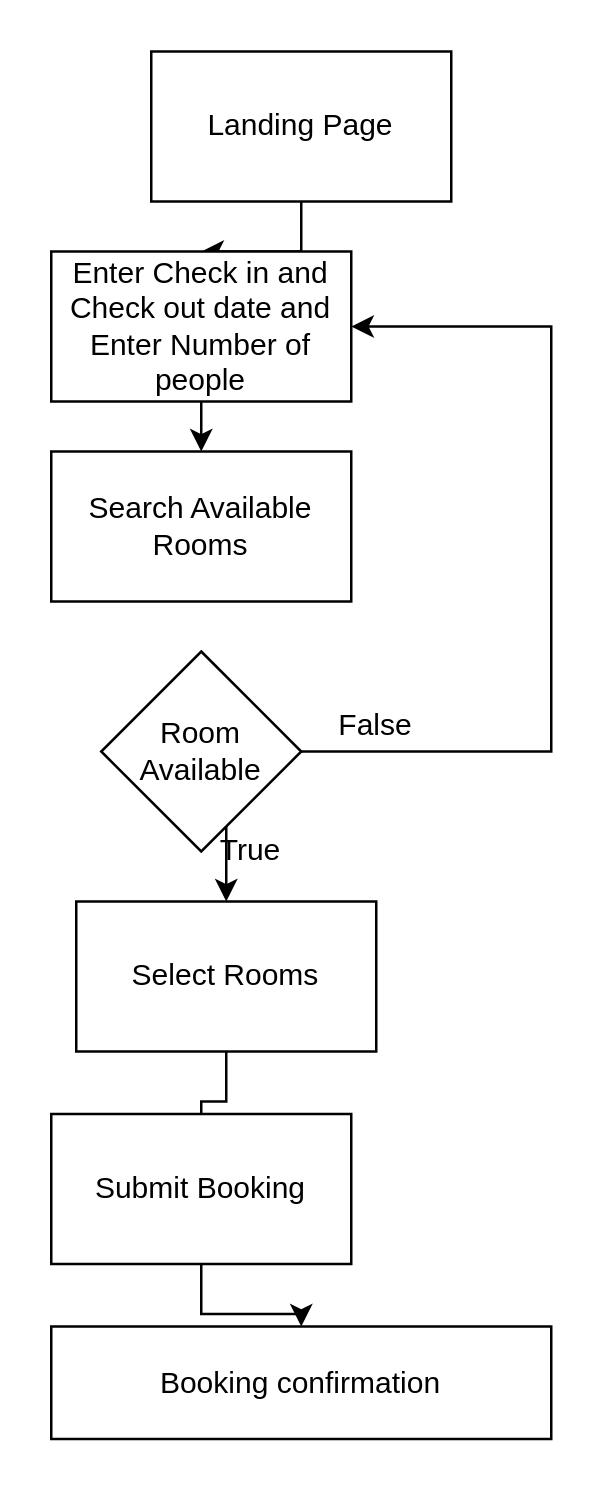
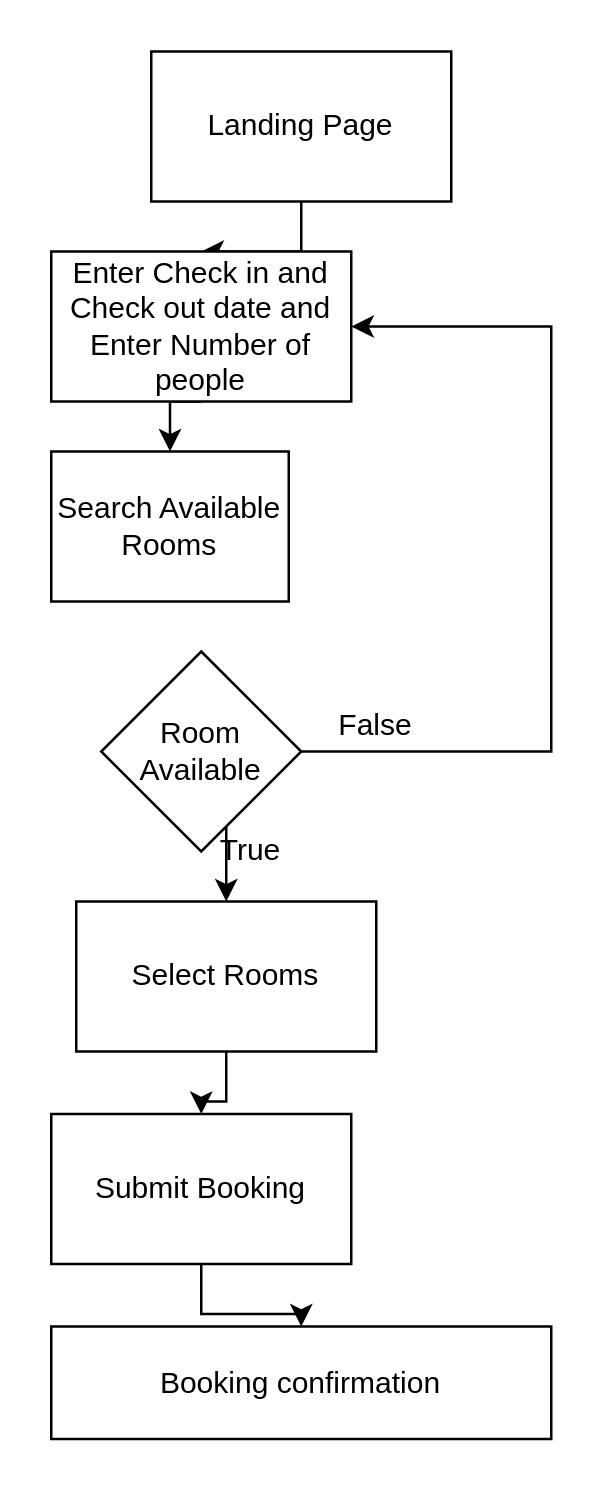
node "Search Available Rooms": size 300x150 -> 238x150
edge "Select Rooms" -- "Submit Booking": arrowhead none -> classic
